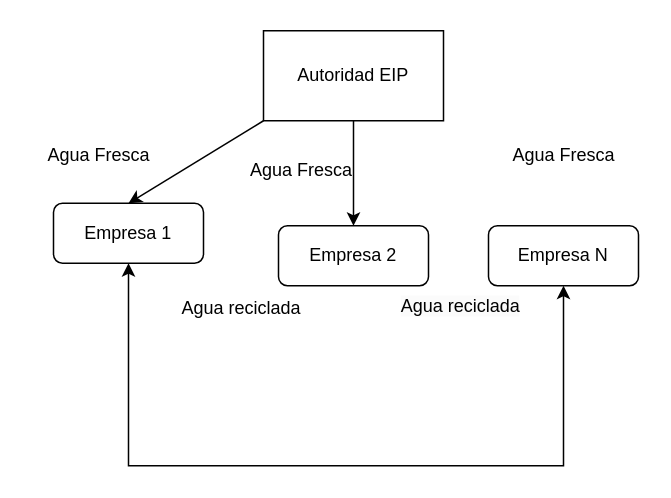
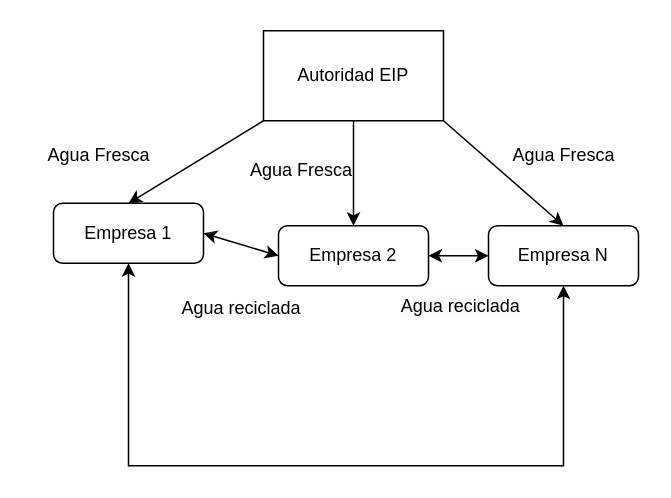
edge "Autoridad EIP" -> "Empresa N": added
edge "Empresa 1" -- "Empresa 2": added
edge "Empresa 2" -- "Empresa N": added
